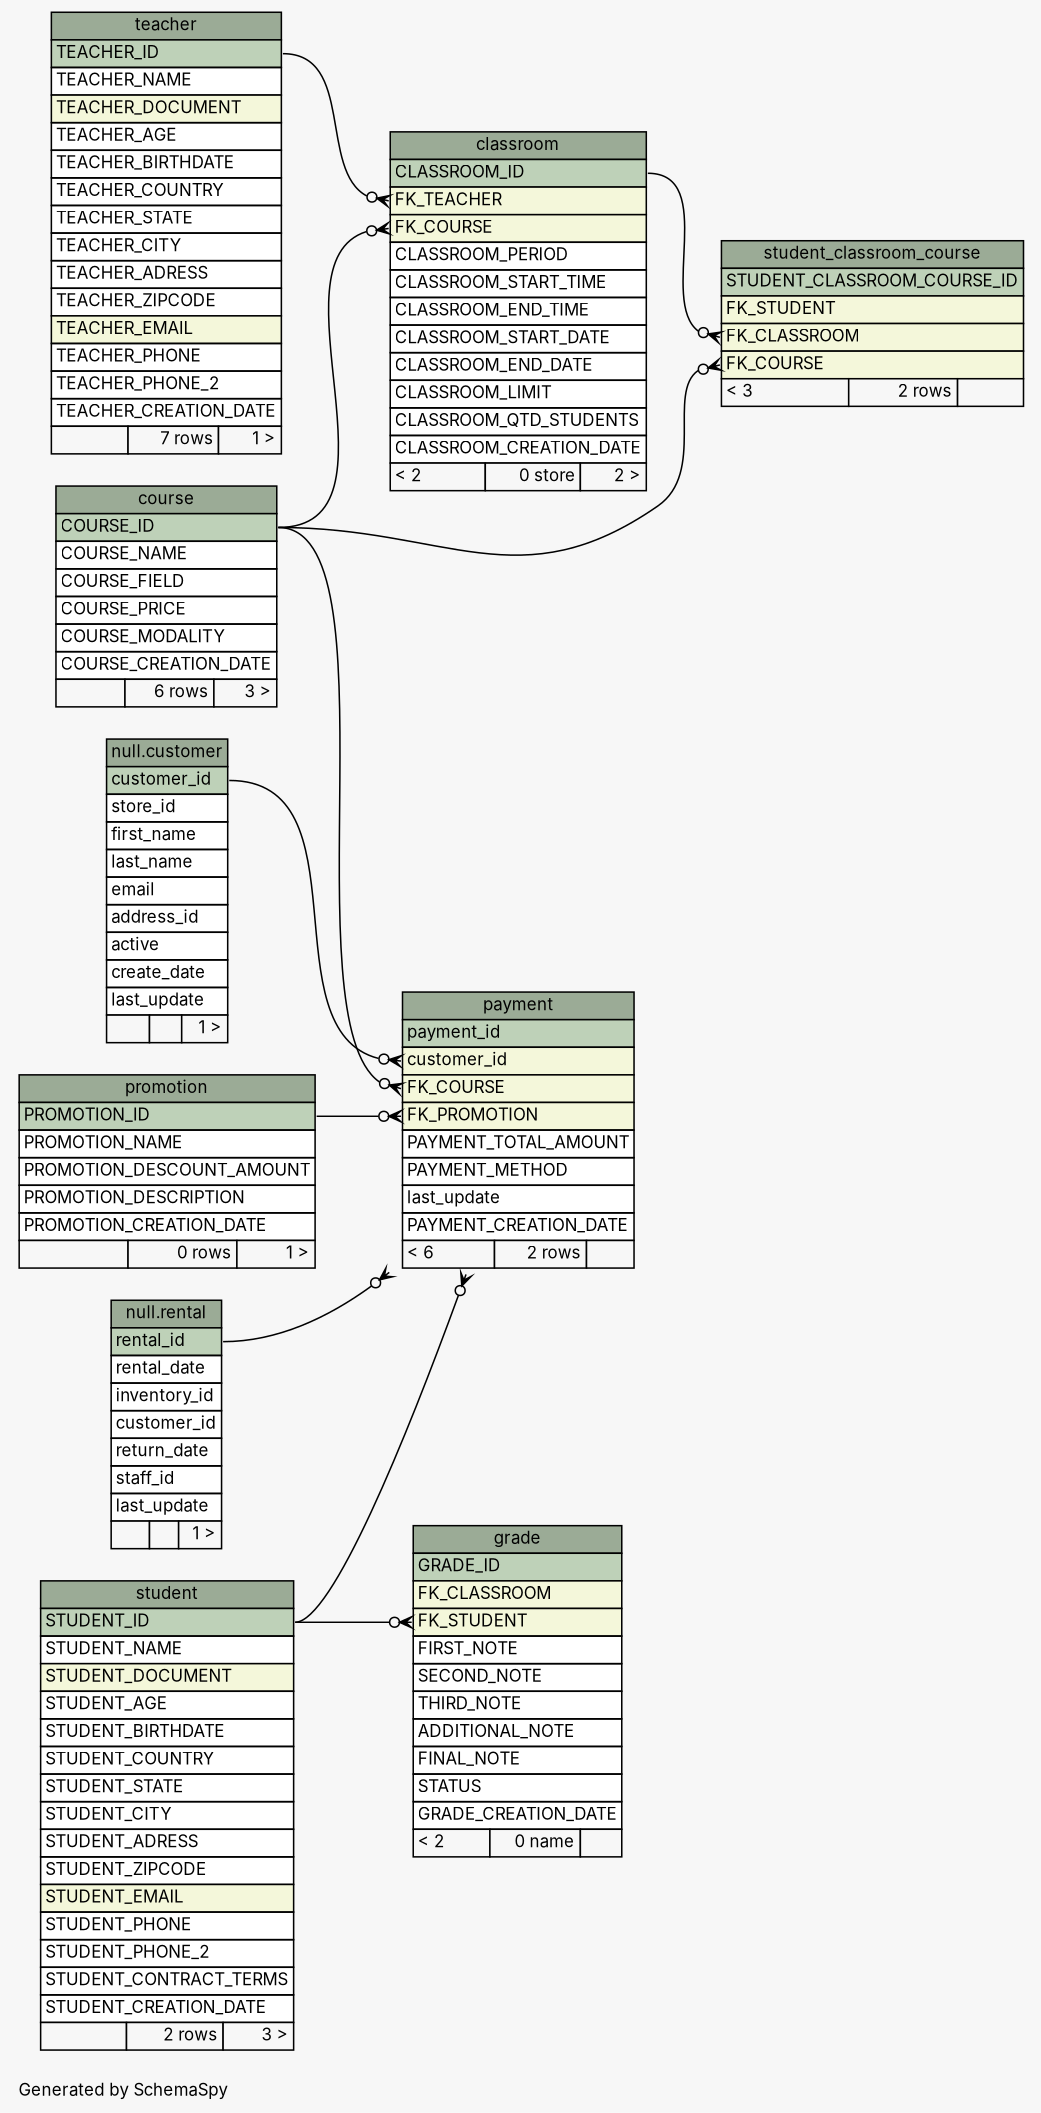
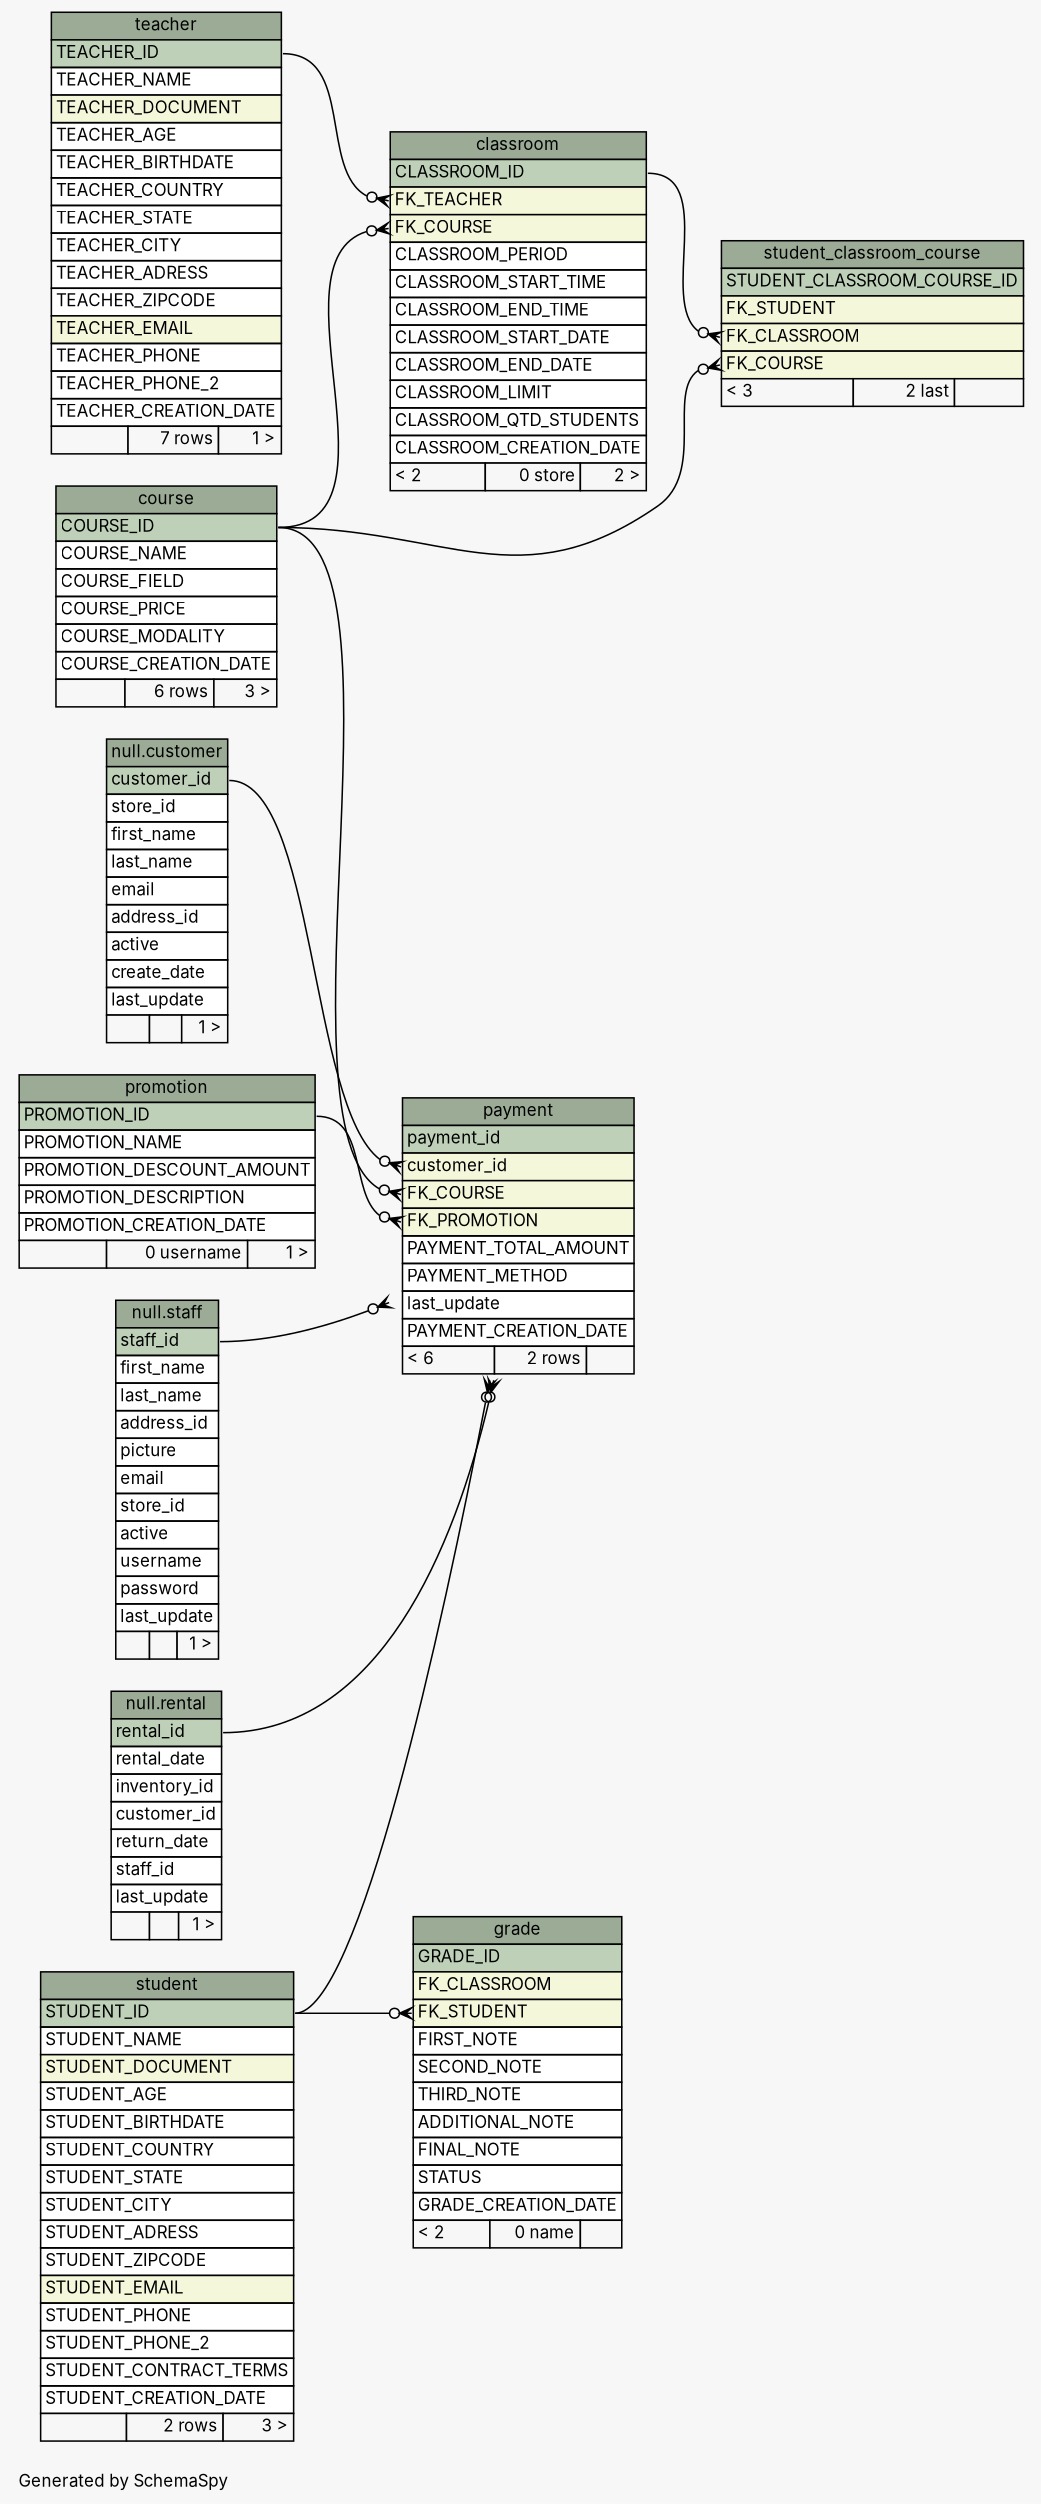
node "student_classroom_course": text "2 rows" -> "2 last"
node "promotion": text "0 rows" -> "0 username"
node "null.staff": added
